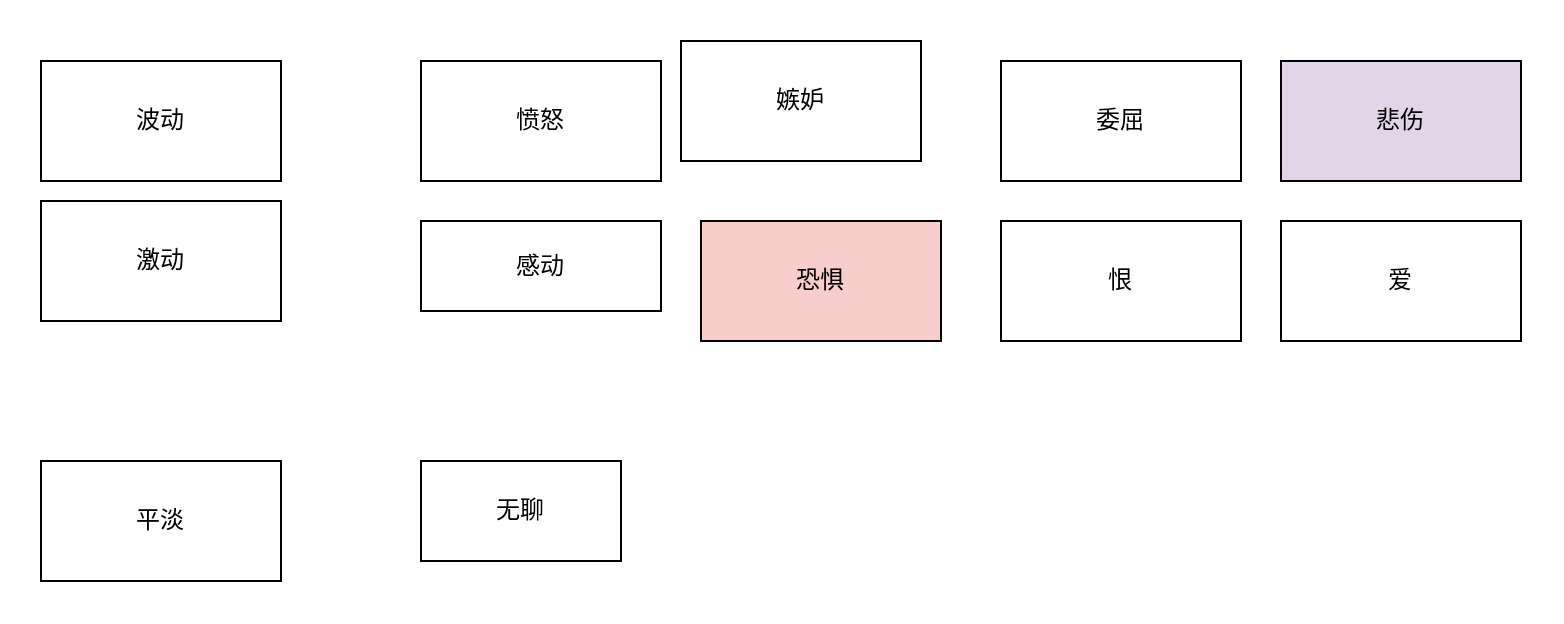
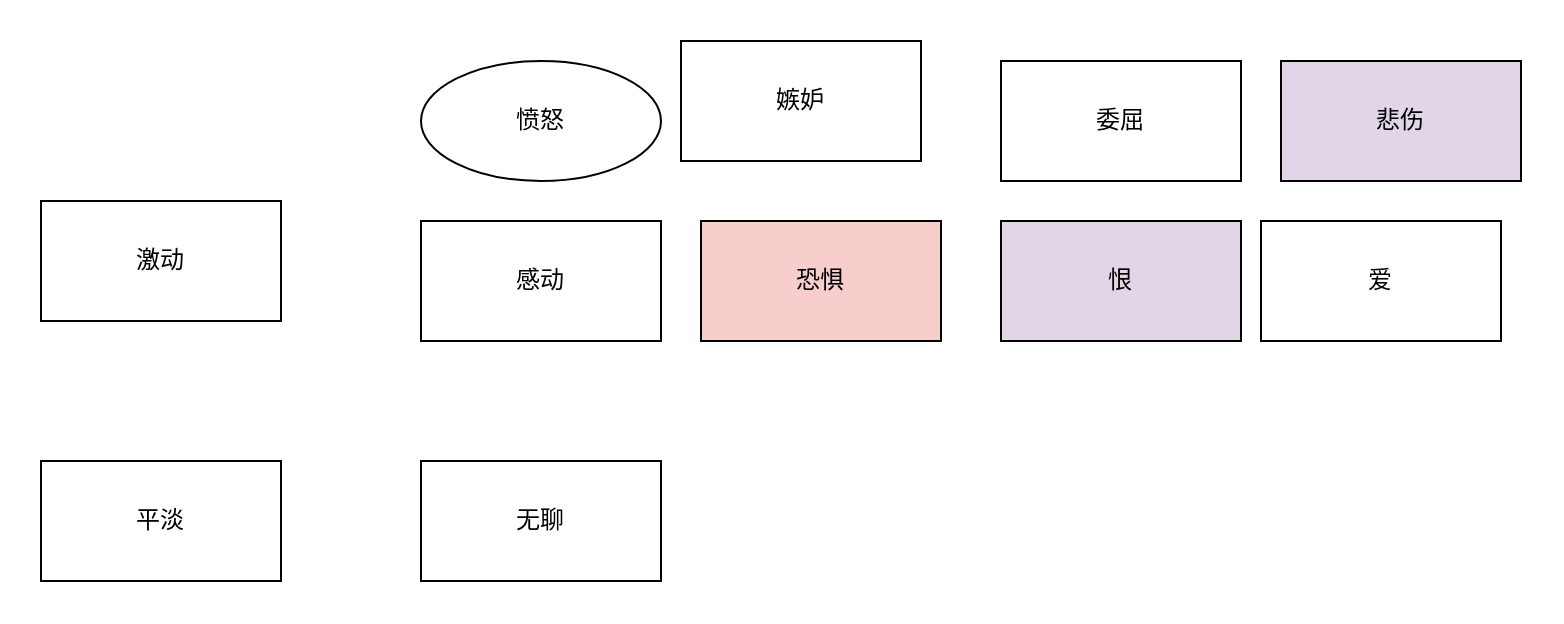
node "波动": removed
node "愤怒": shape rectangle -> ellipse
node "感动": size 240x90 -> 240x120
node "恨": fillcolor #ffffff -> #e1d5e7
node "爱": moved (1401, 281) -> (1381, 281)
node "无聊": size 200x100 -> 240x120
